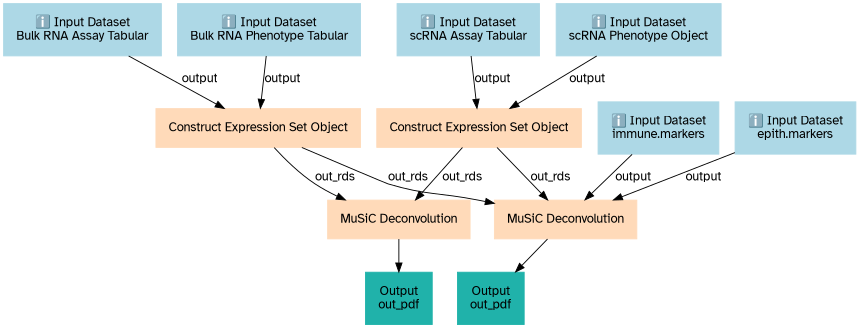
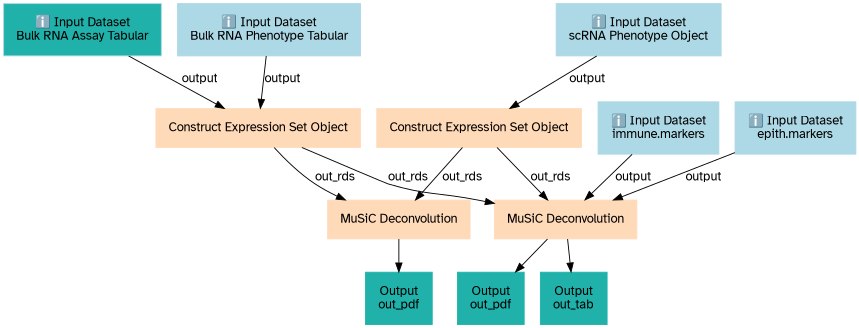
node "ℹ️ Input Dataset Bulk RNA Assay Tabular": fillcolor lightblue -> lightseagreen
node "ℹ️ Input Dataset scRNA Assay Tabular": removed
node "Output out_tab": added
